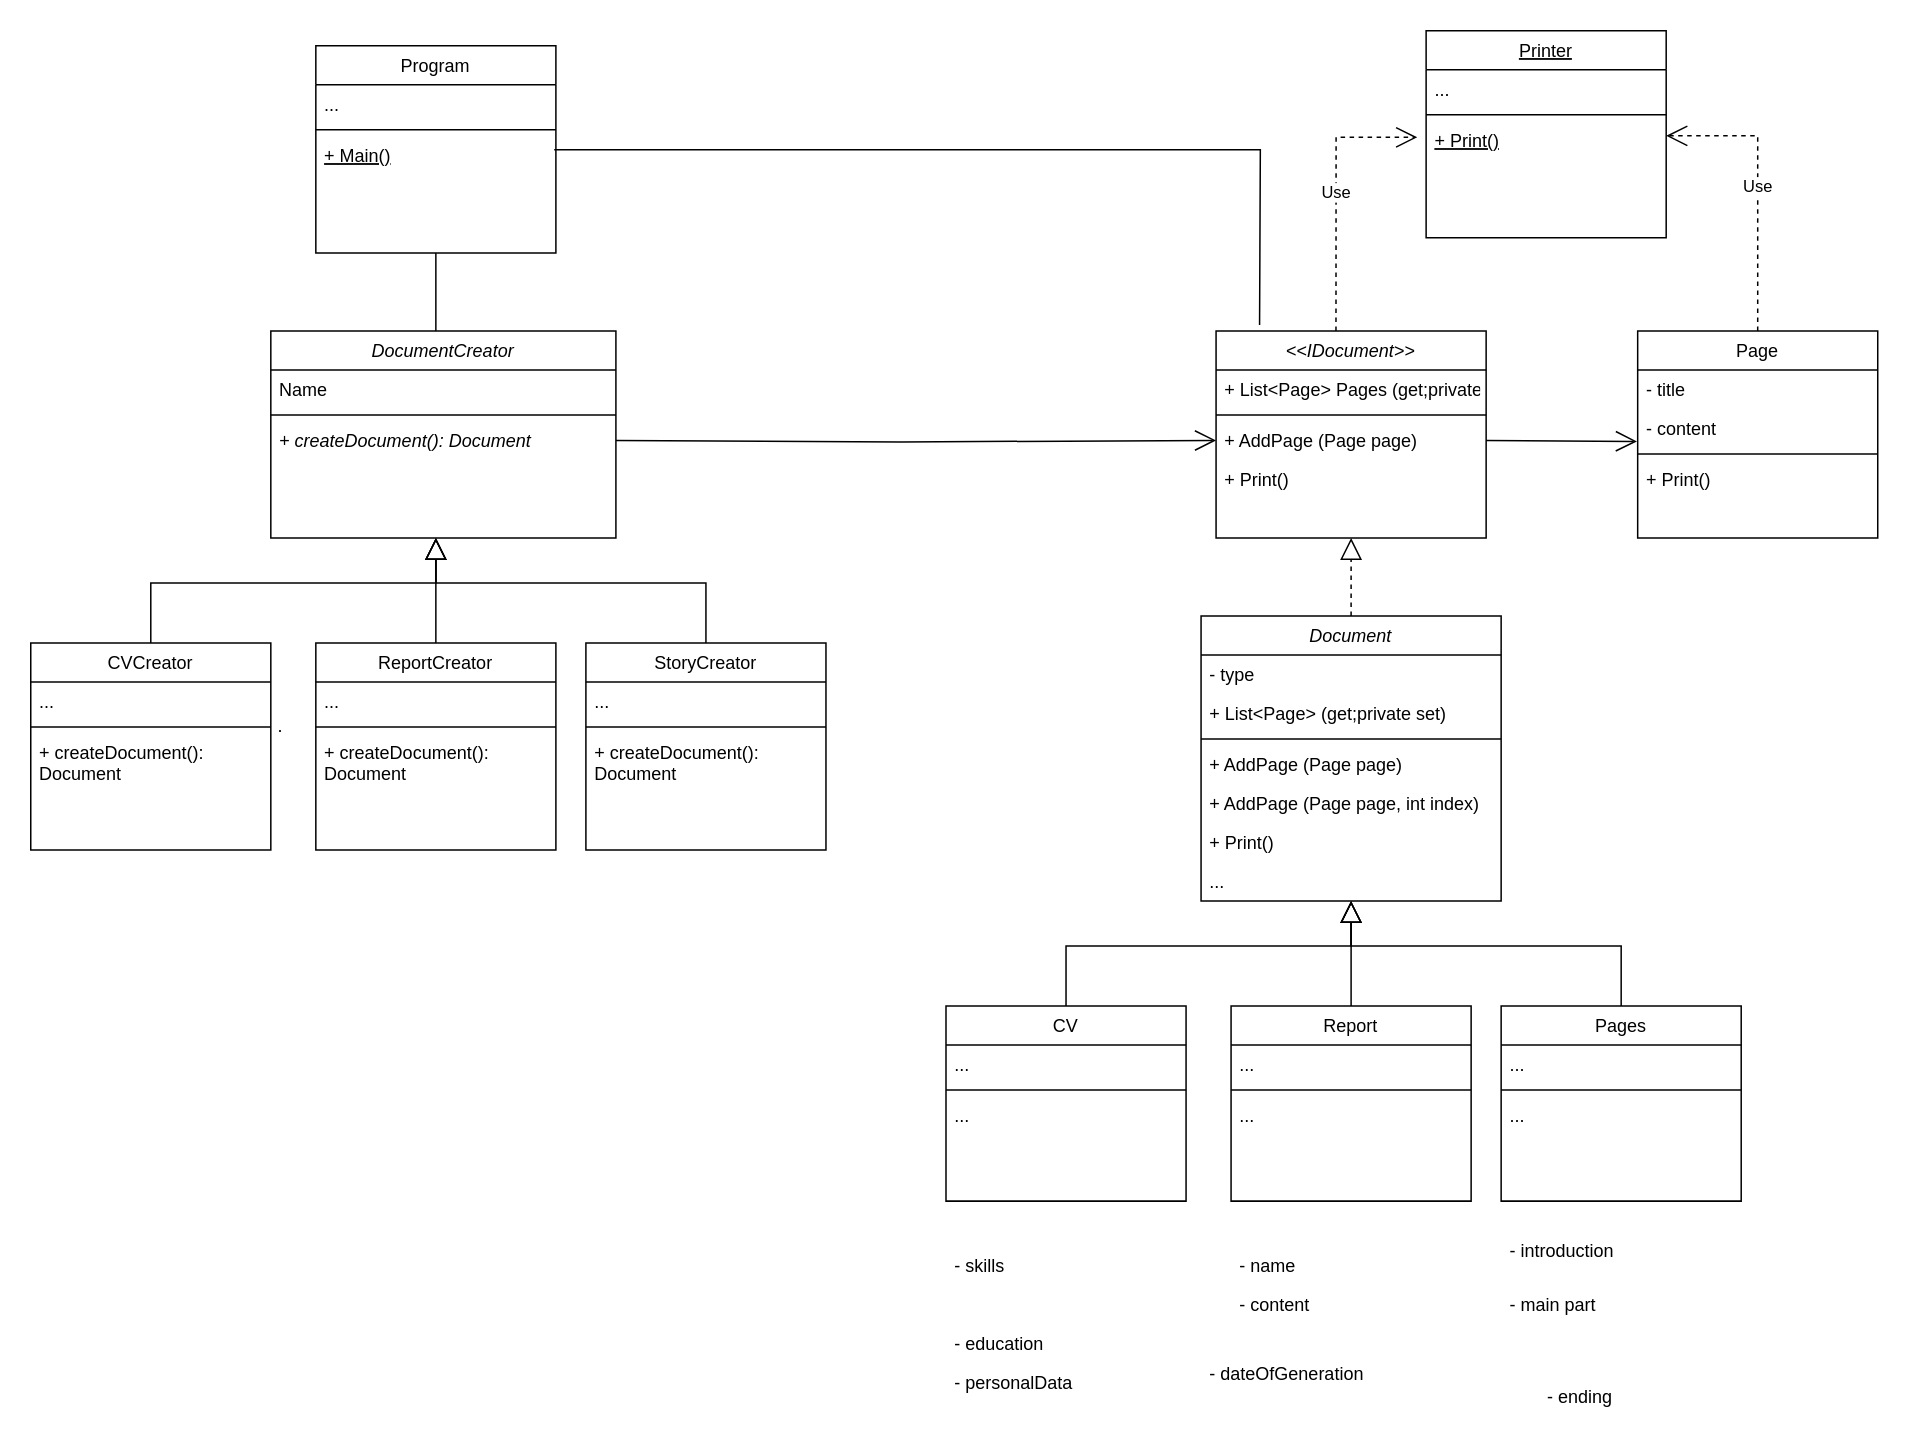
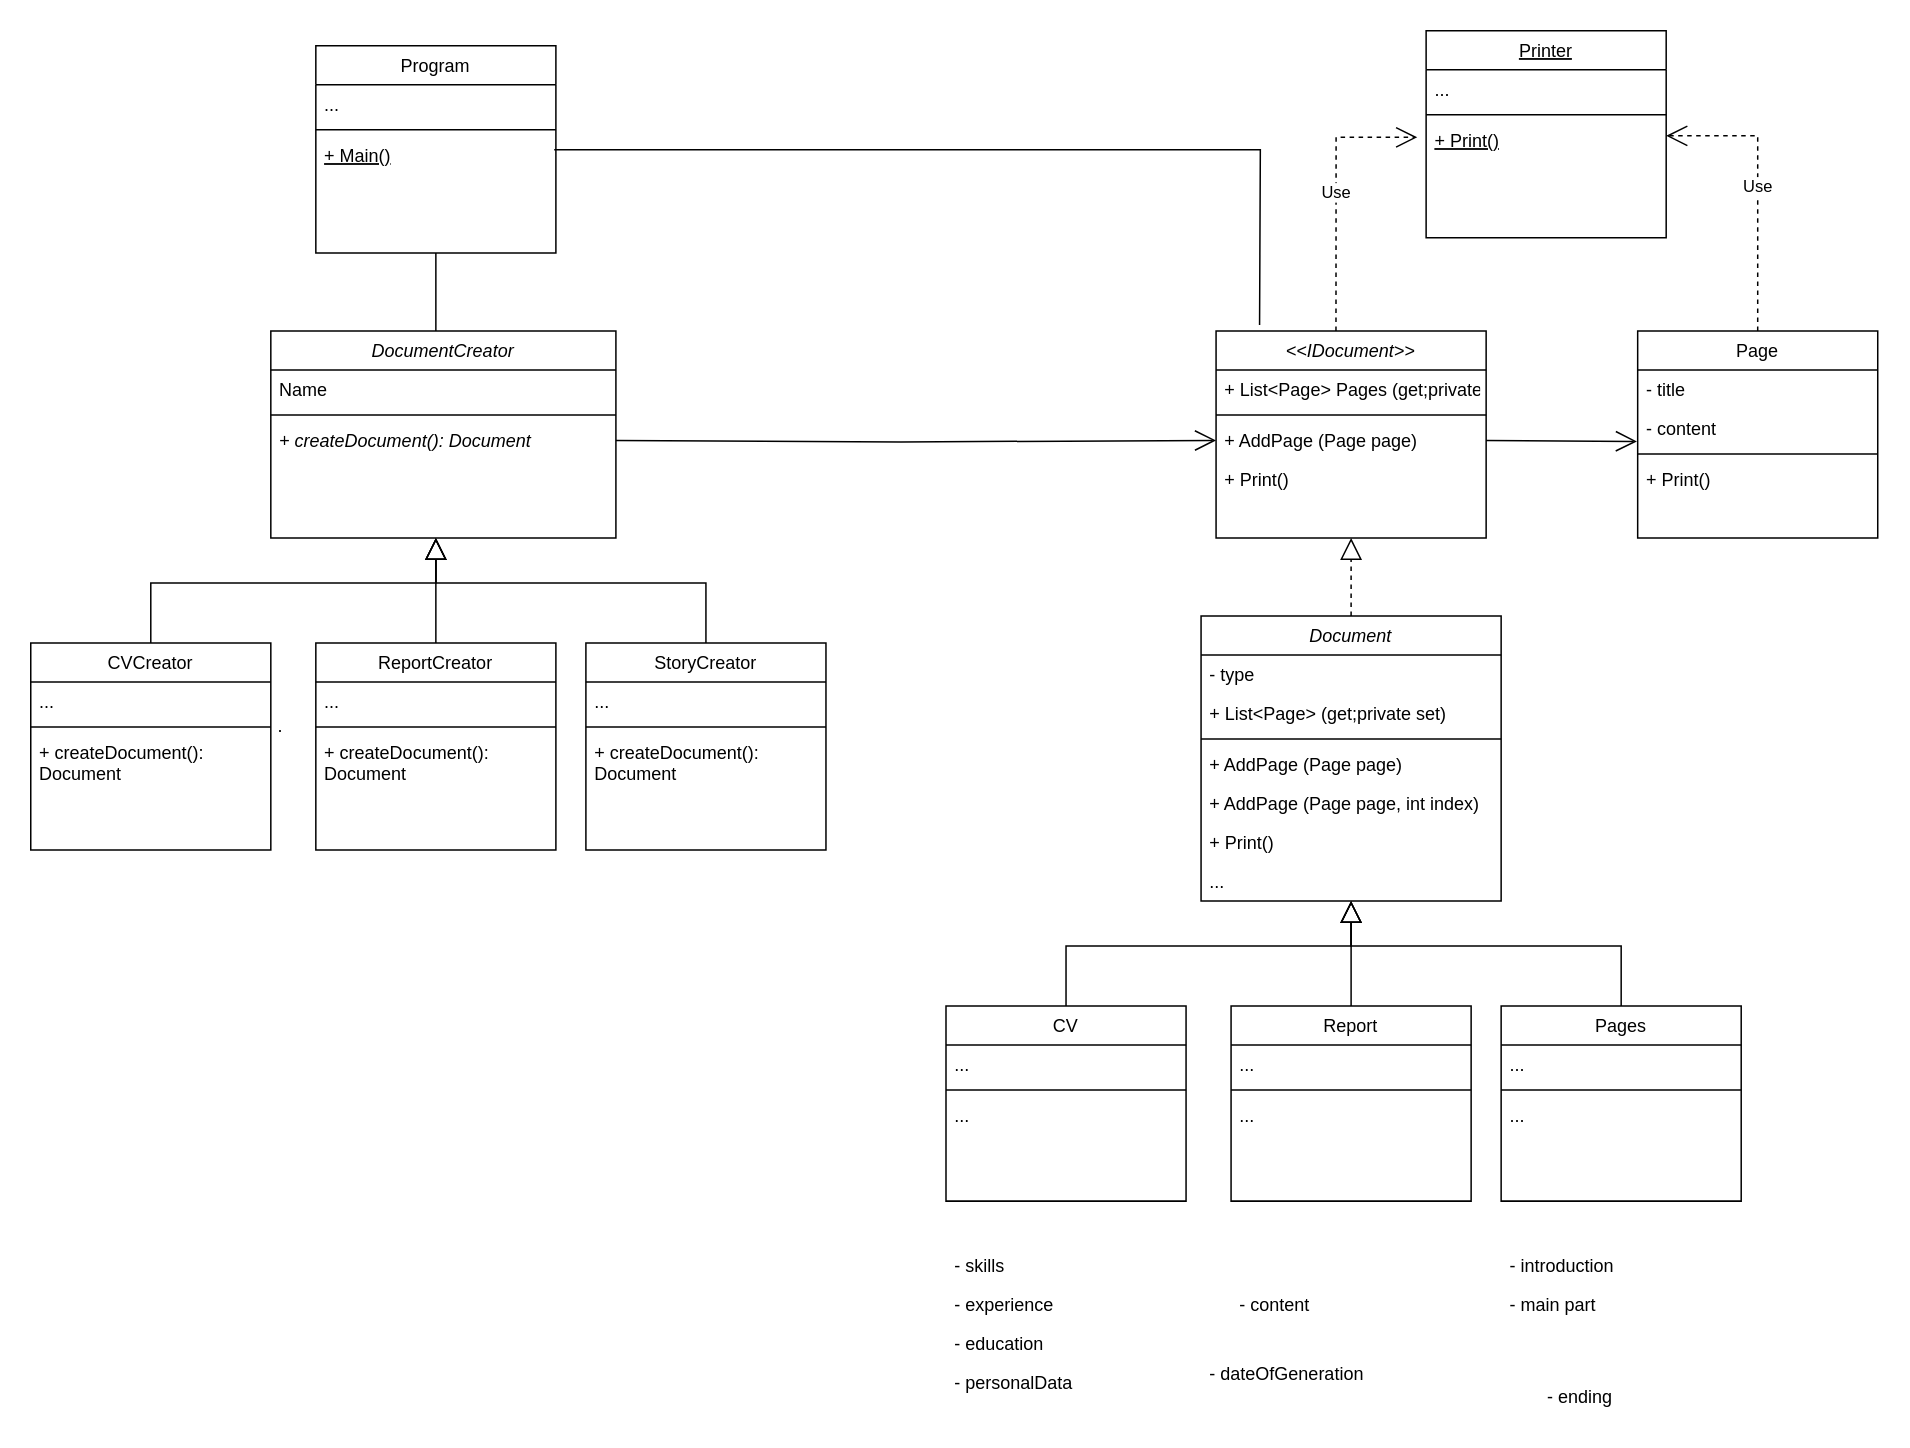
node "- introduction": moved (1621, 1250) -> (1621, 1265)
node "- name": removed
node "- experience": added
